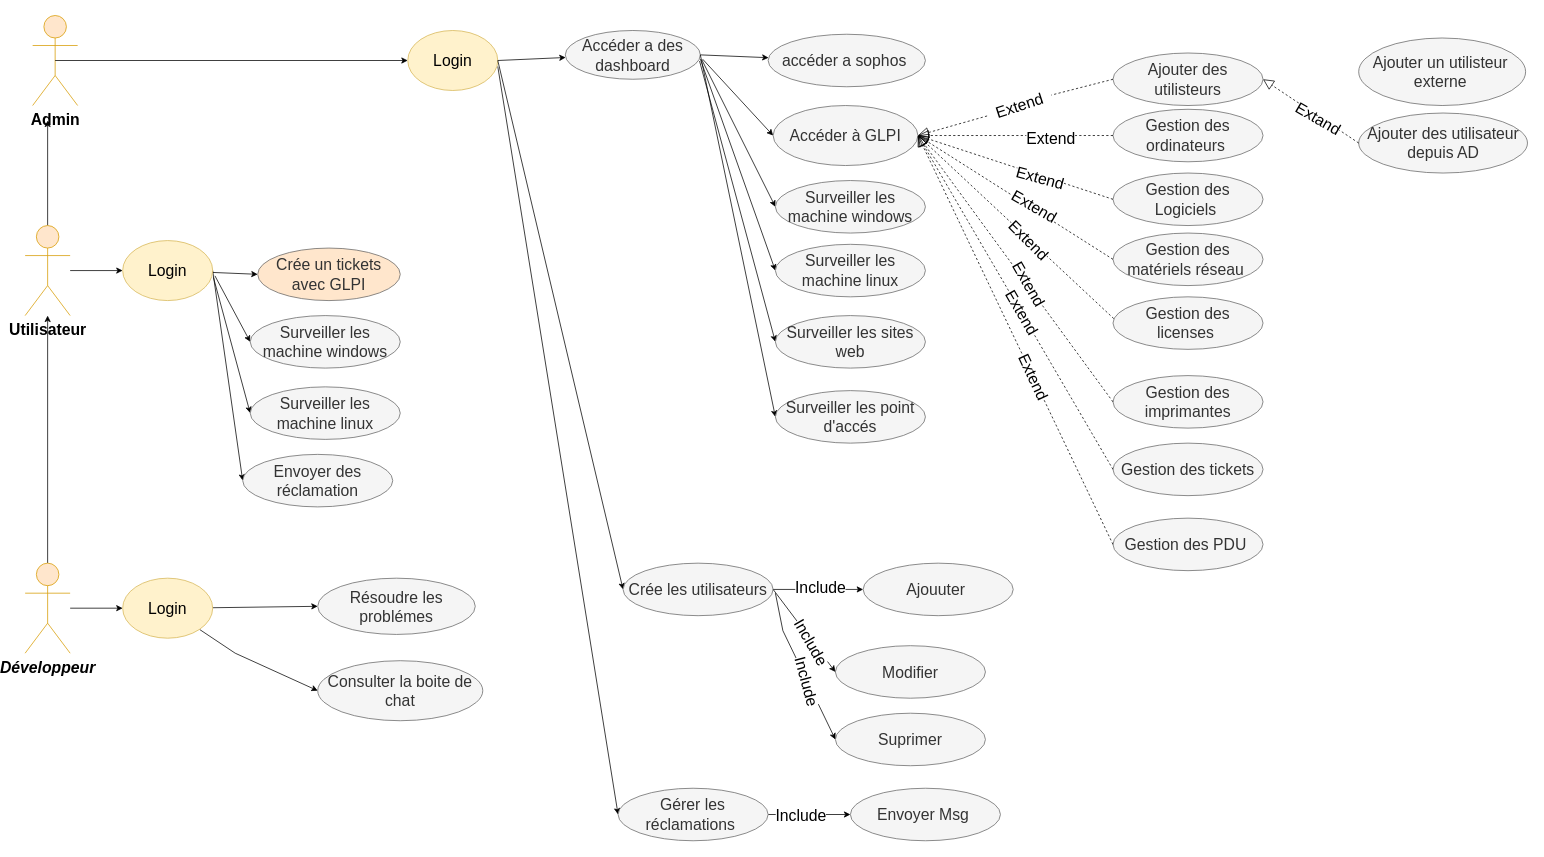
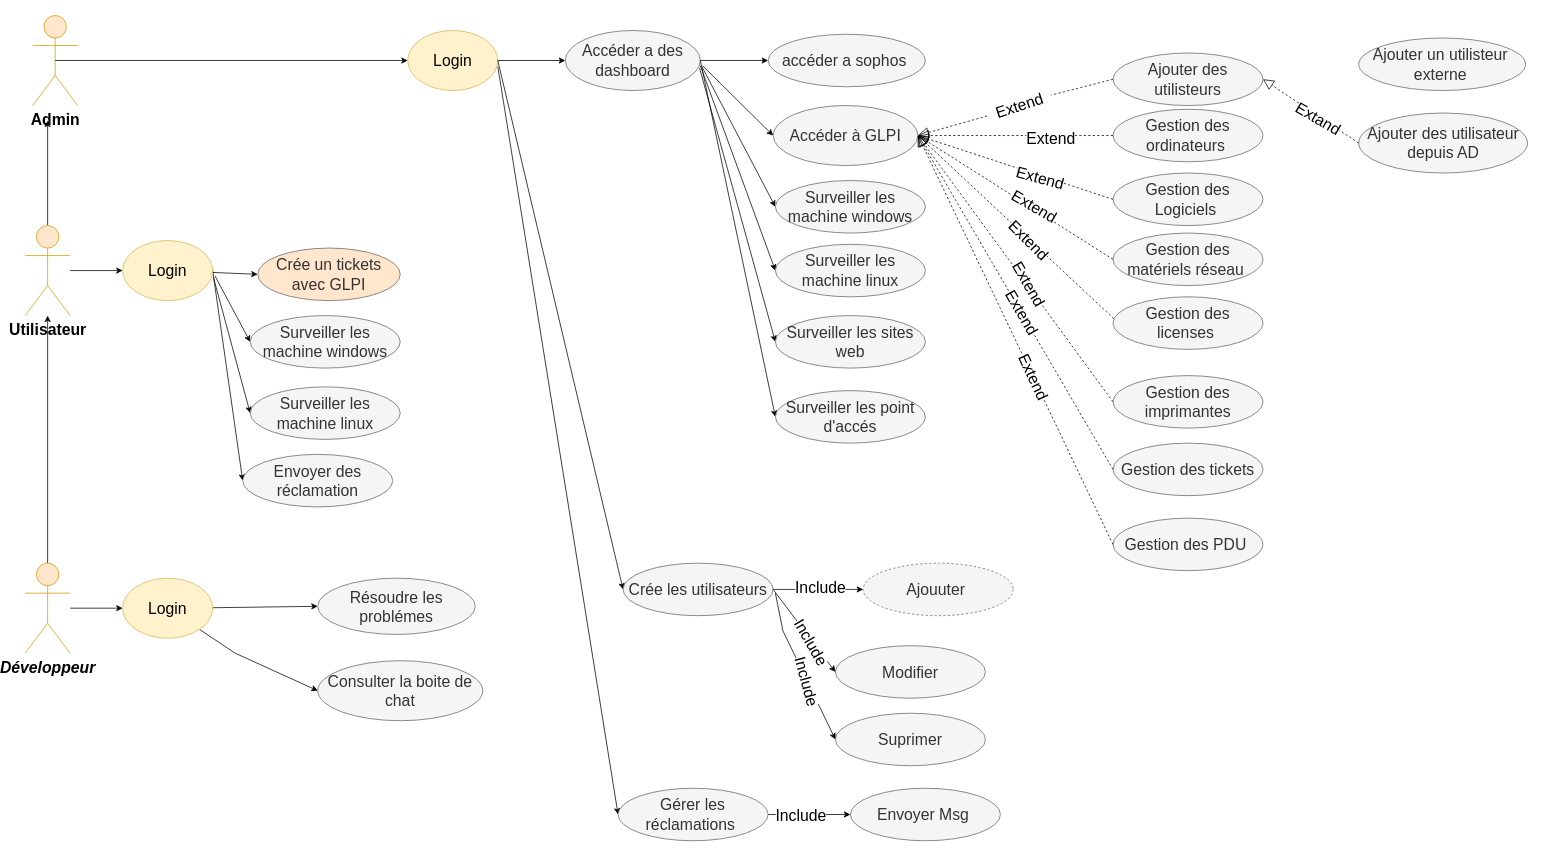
node "Accéder a des dashboard": size 135x49 -> 135x60
node "Ajouter un utilisteur externe": size 167x68 -> 167x53
node "Ajouuter": style solid -> dashed
